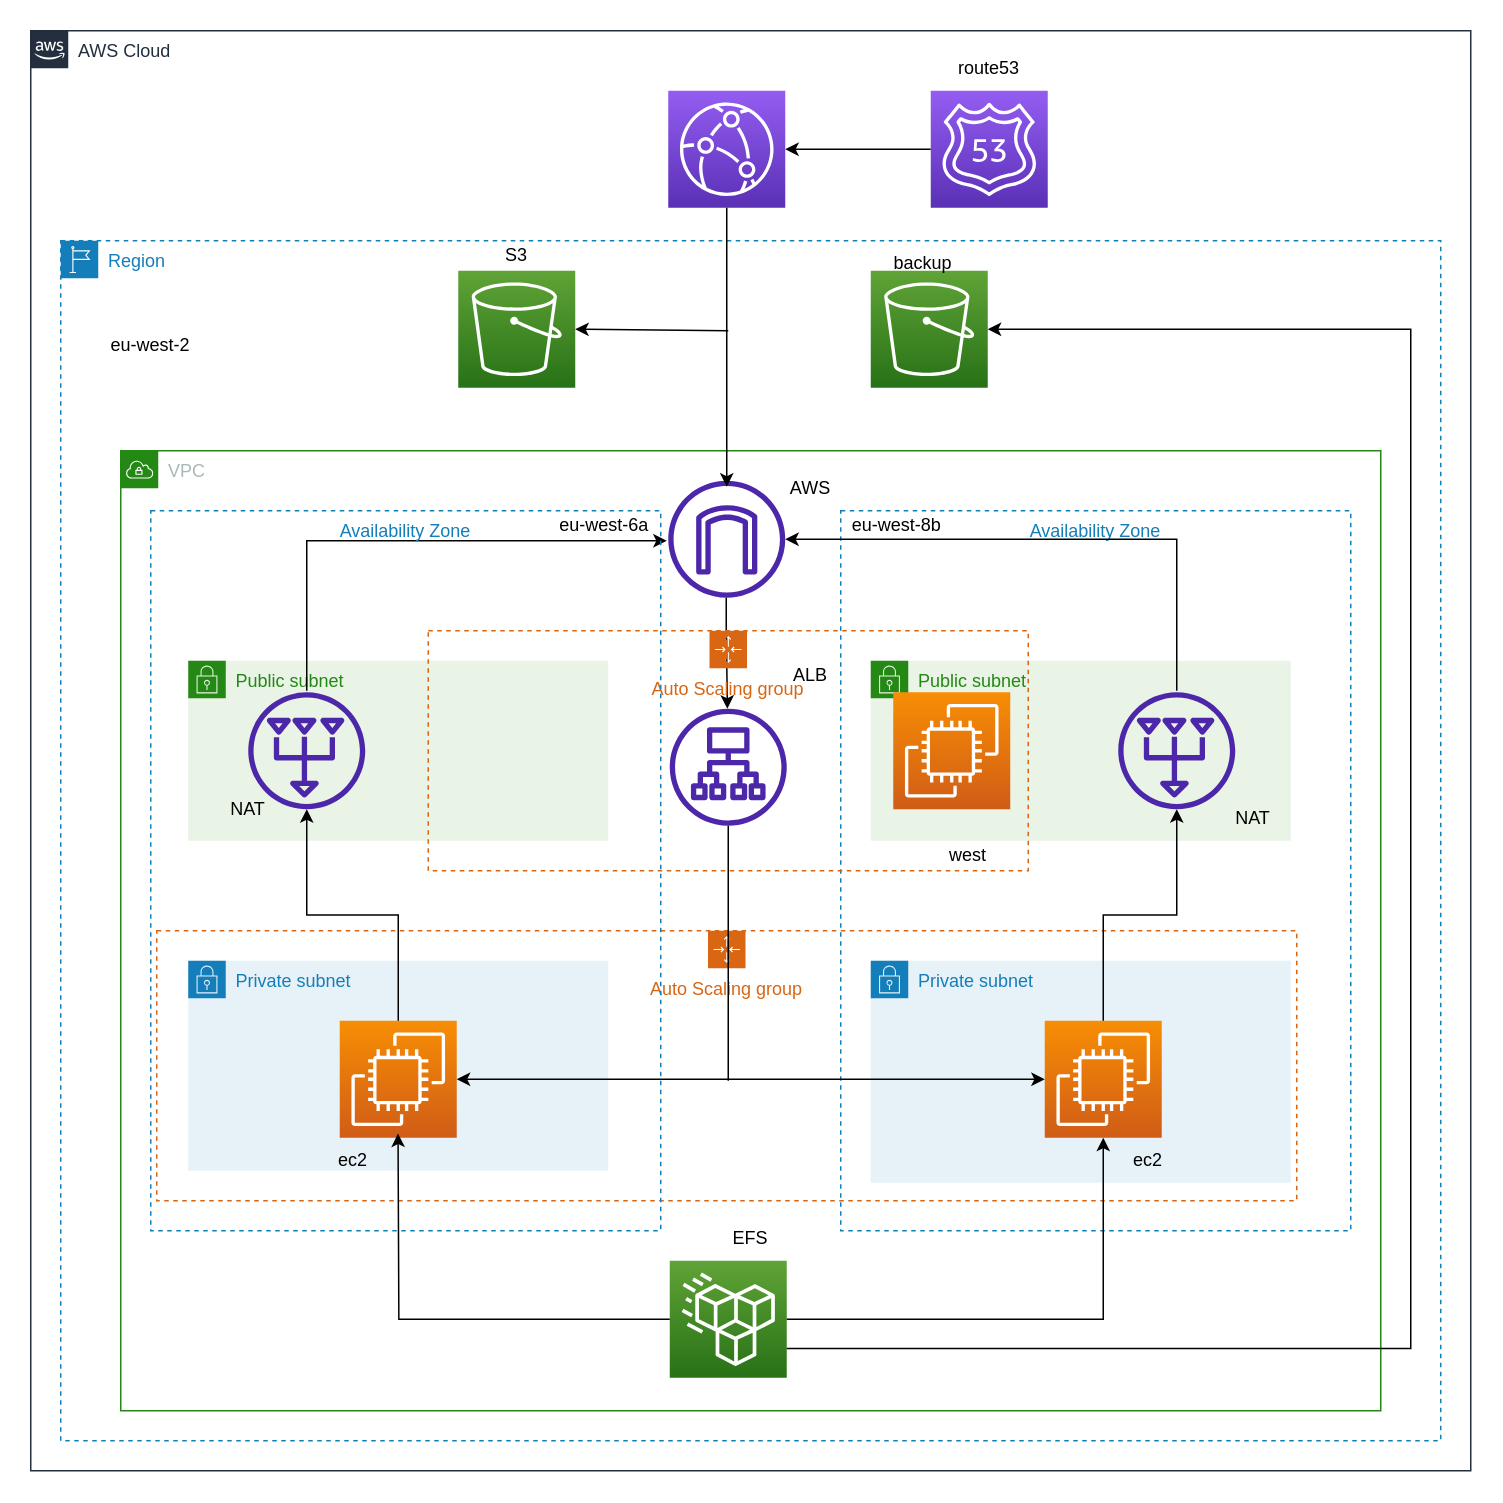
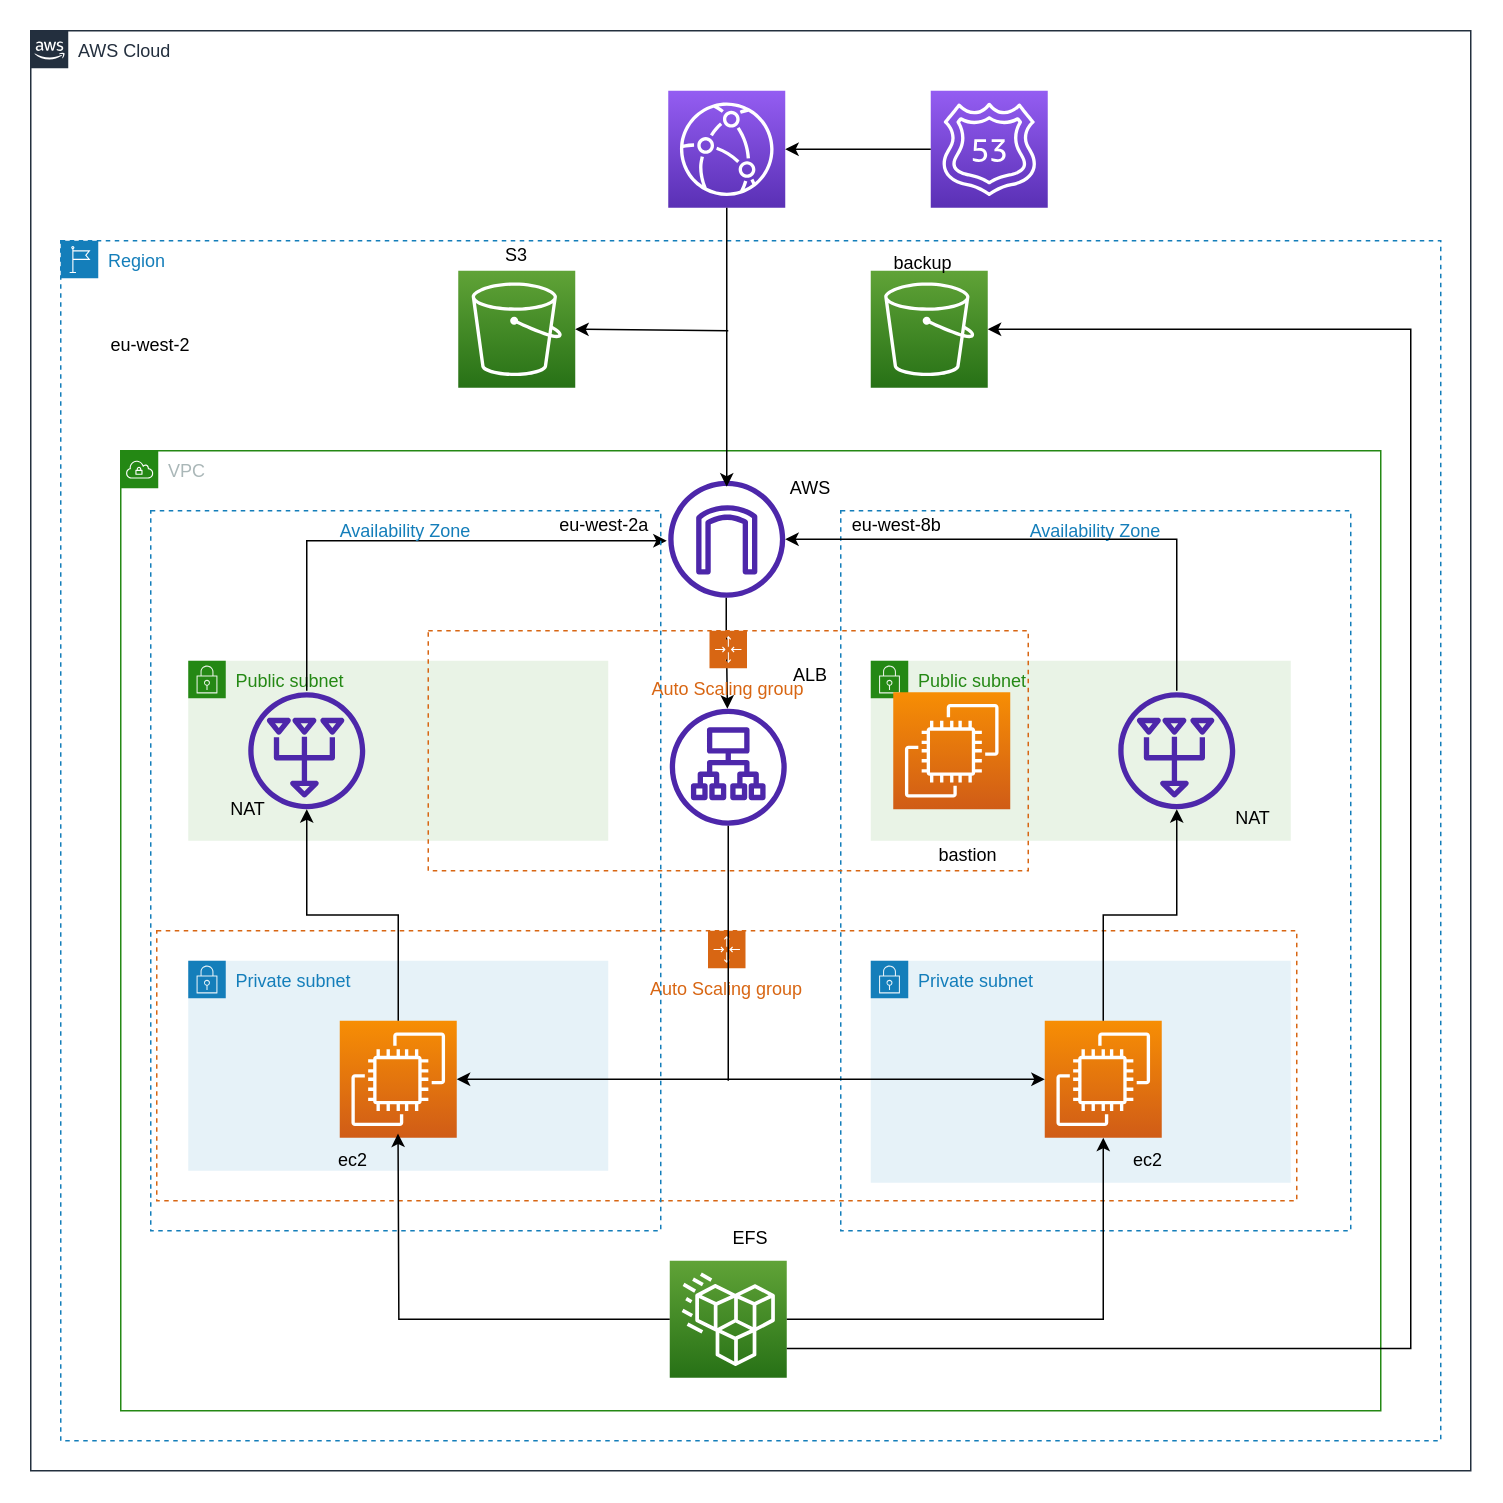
node "route53": removed
node "eu-west-6a": label "eu-west-6a" -> "eu-west-2a"
node "west": label "west" -> "bastion"
